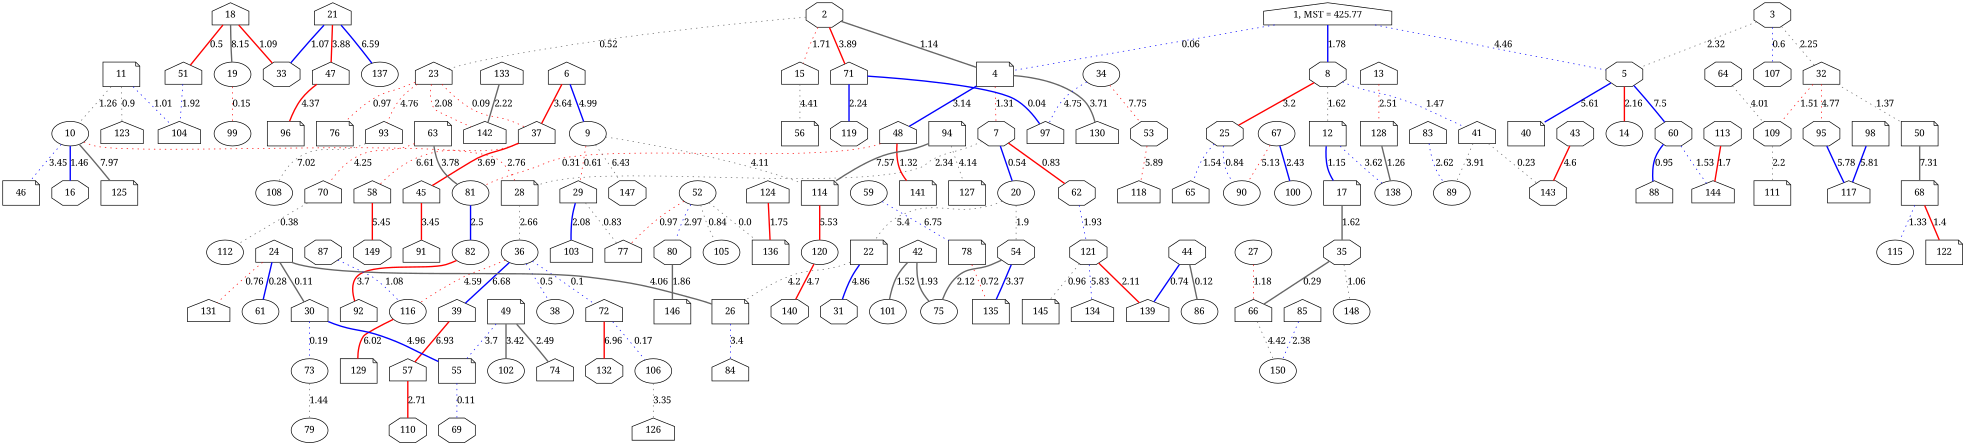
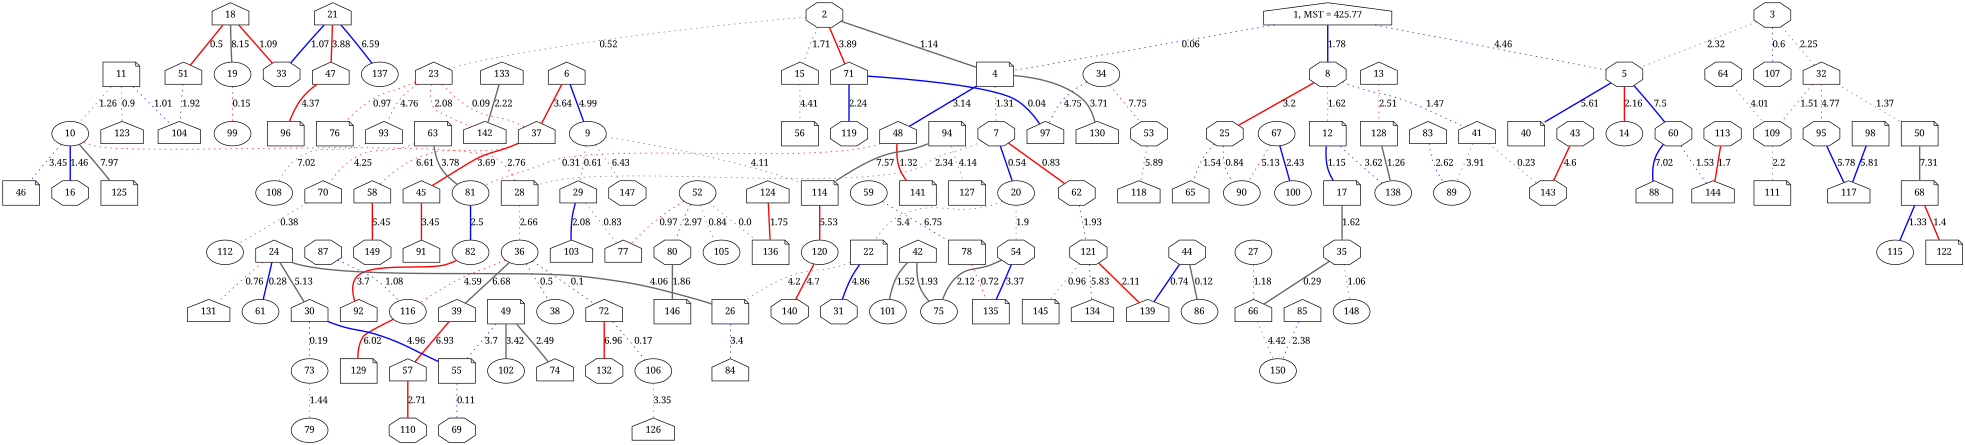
edge "60" -- "88": label "0.95" -> "7.02"
edge "68" -- "115": style dotted -> bold
edge "24" -- "30": label "0.11" -> "5.13"
edge "36" -- "39": color blue -> gray40
